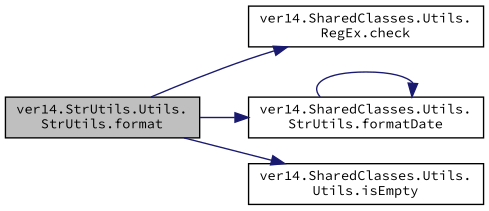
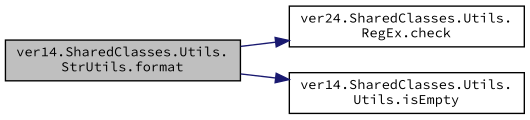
node "ver14.SharedClasses.Utils. RegEx.check": label "ver14.SharedClasses.Utils. RegEx.check" -> "ver24.SharedClasses.Utils. RegEx.check"
node "ver14.StrUtils.Utils. StrUtils.format": label "ver14.StrUtils.Utils. StrUtils.format" -> "ver14.SharedClasses.Utils. StrUtils.format"
node "ver14.SharedClasses.Utils. StrUtils.formatDate": removed
